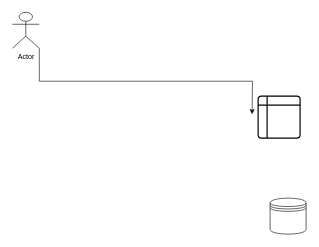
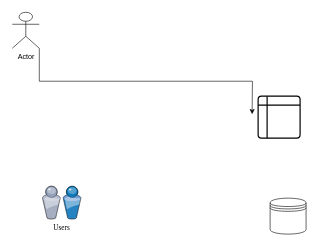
node "Users": added
